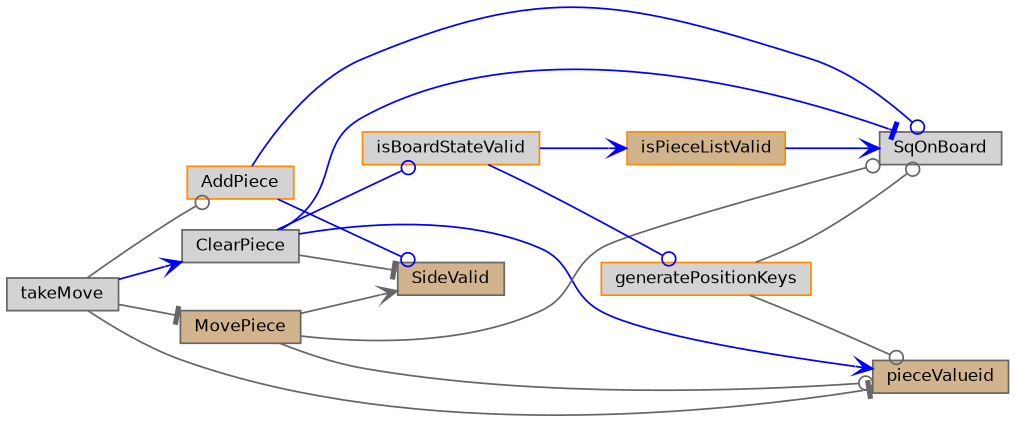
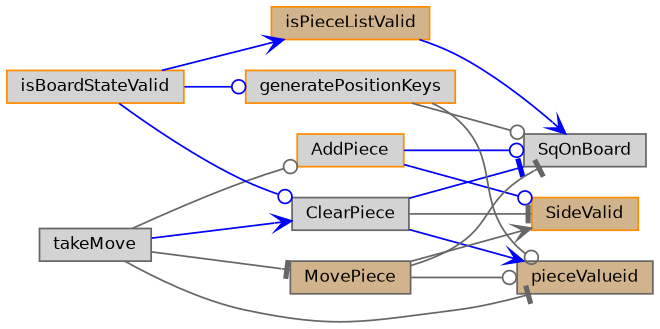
edge "ClearPiece" -> "isBoardStateValid": reversed
edge "MovePiece" -> "SqOnBoard": arrowhead odot -> tee
node "SideValid": color gray40 -> darkorange
